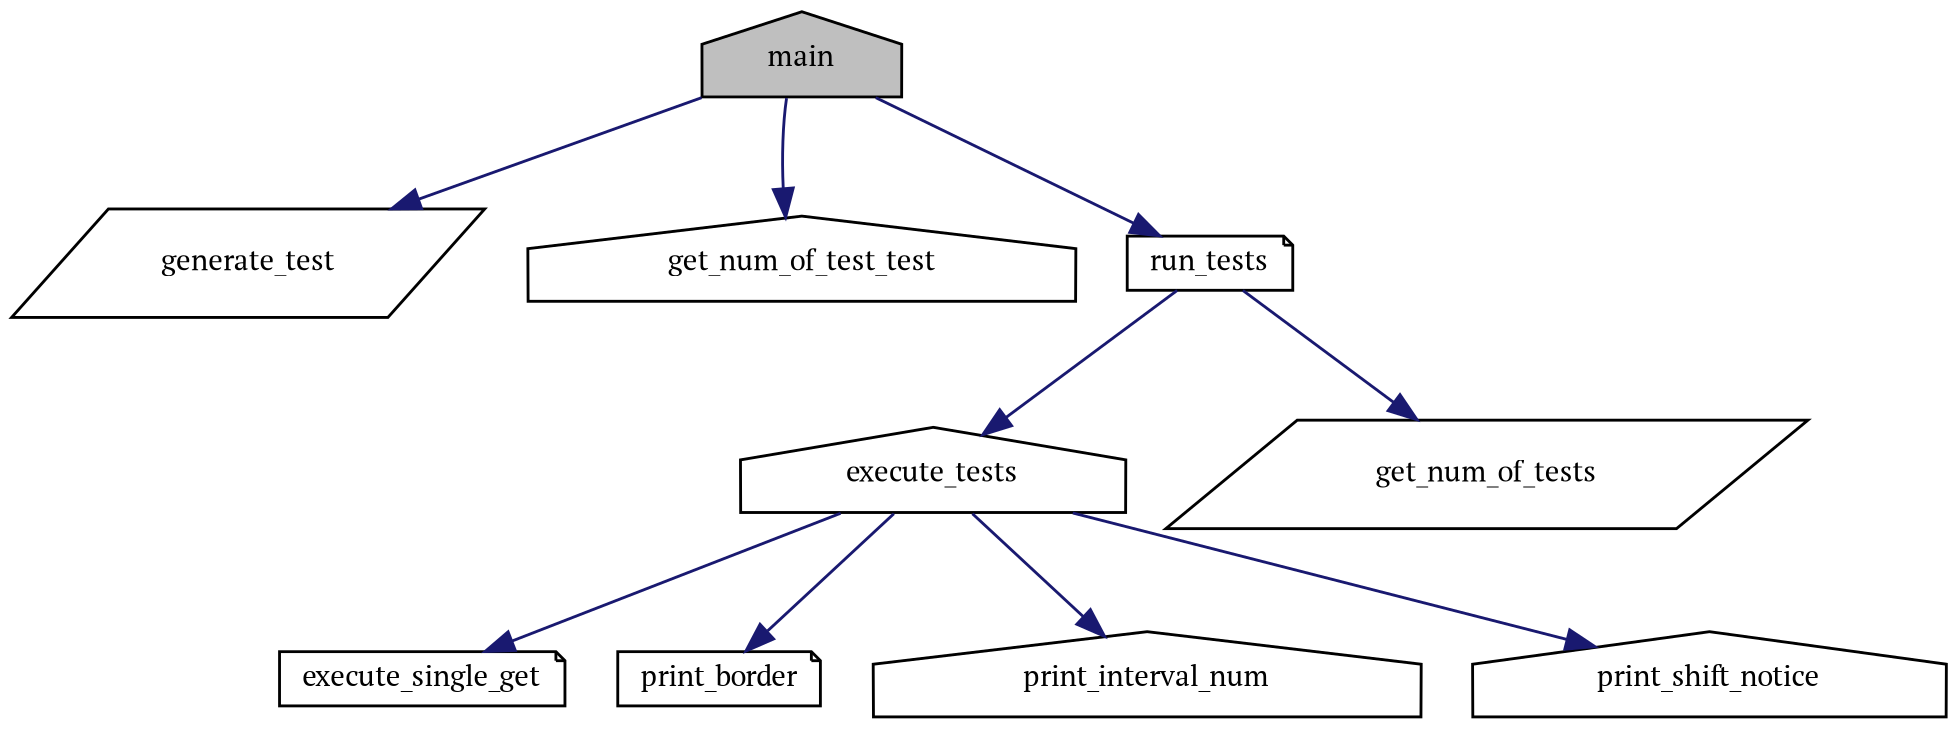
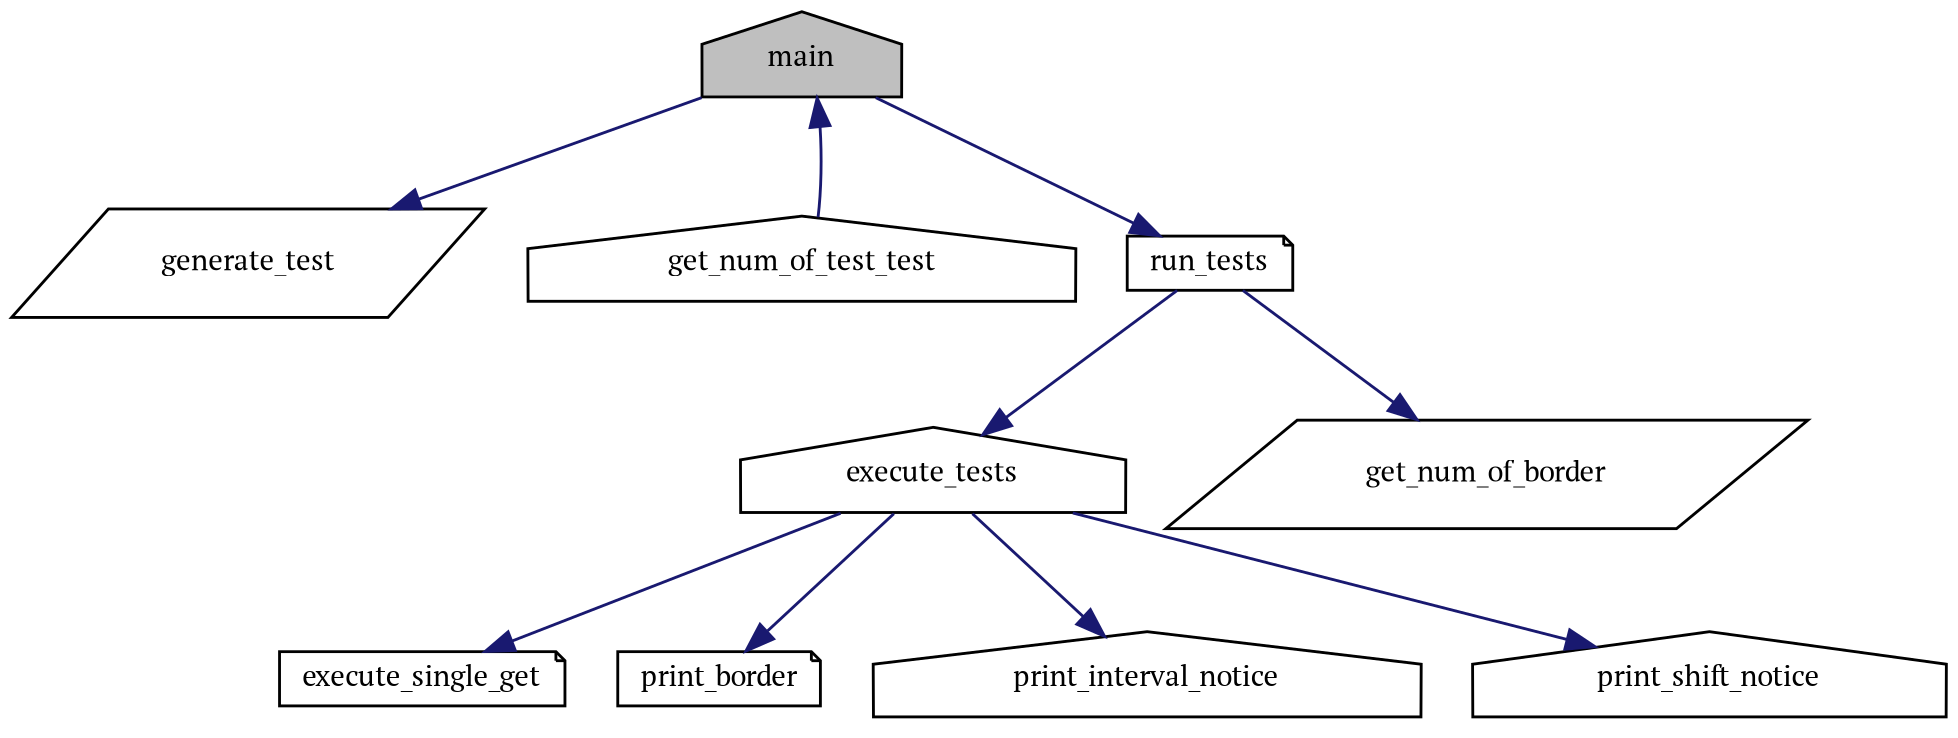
edge "main" -> "get_num_of_test_test": reversed
node "get_num_of_tests": label "get_num_of_tests" -> "get_num_of_border"
node "print_interval_num": label "print_interval_num" -> "print_interval_notice"
